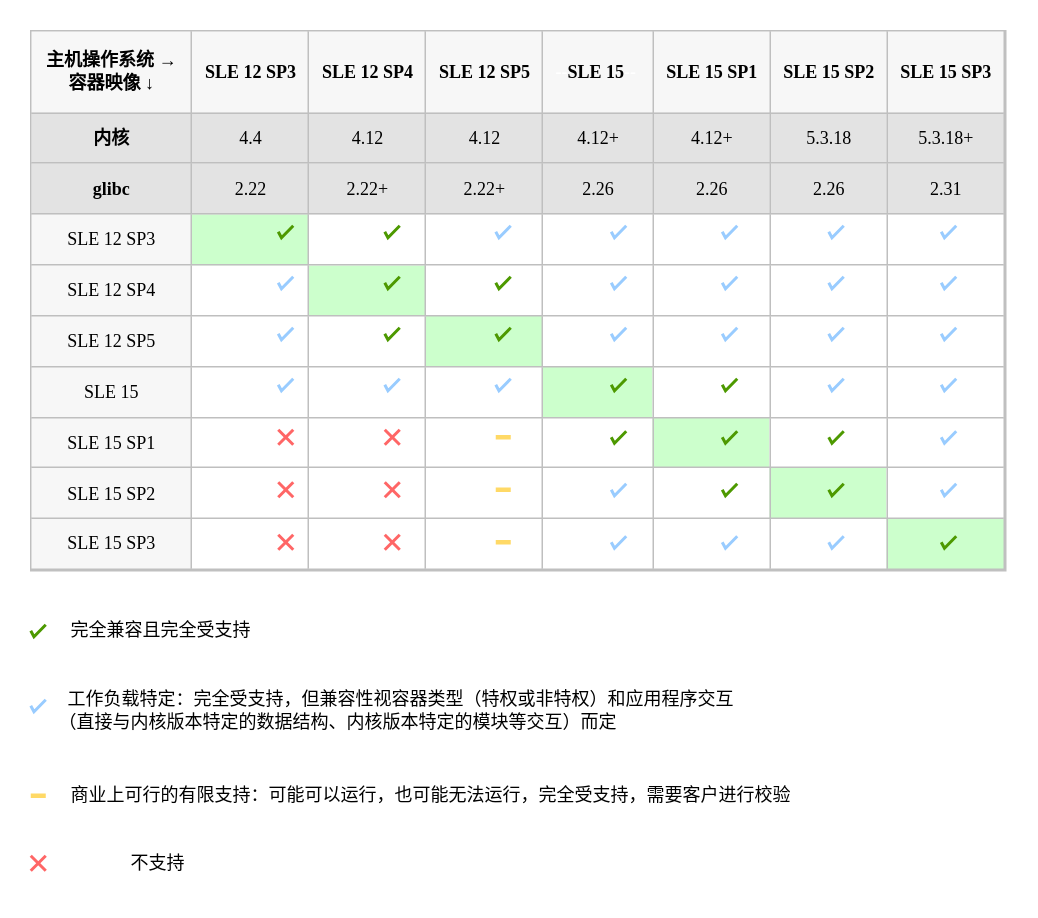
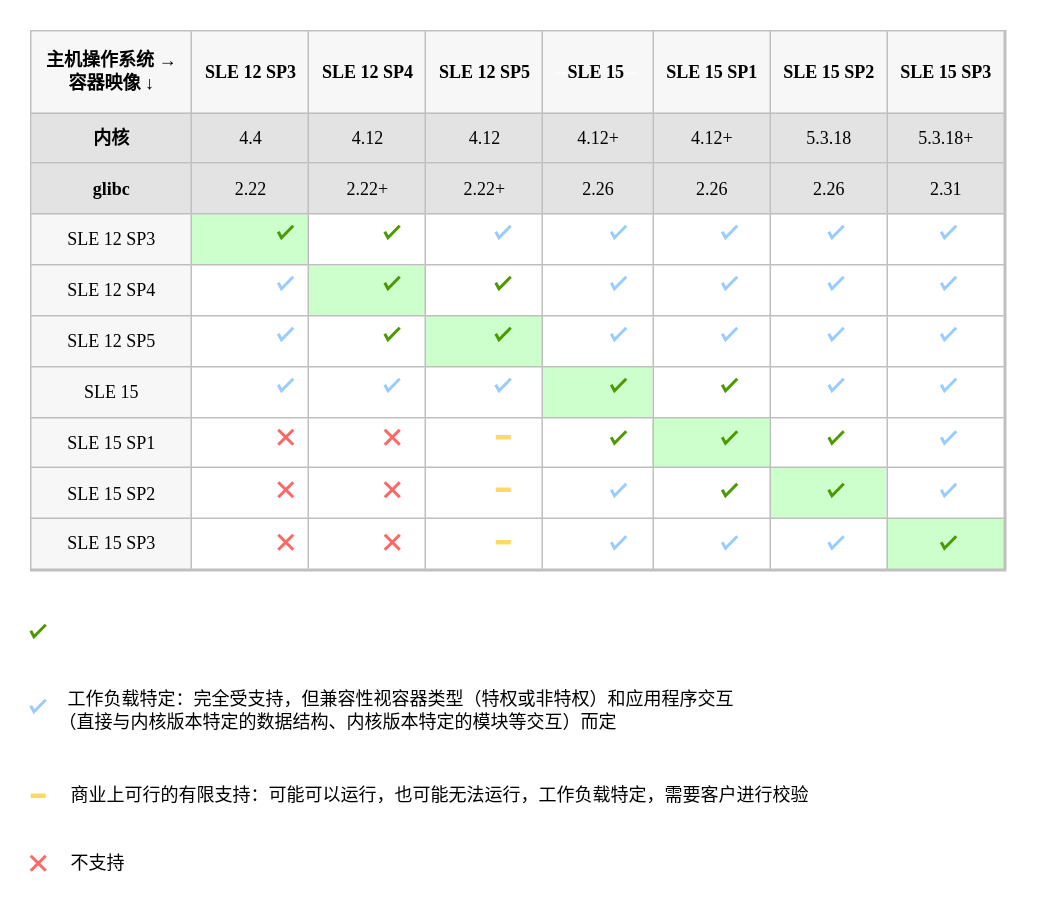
node "完全兼容且完全受支持": removed
node "商业上可行的有限支持：可能可以运行，也可能无法运行，完全受支持，需要客户进行校验": label "商业上可行的有限支持：可能可以运行，也可能无法运行，完全受支持，需要客户进行校验" -> "商业上可行的有限支持：可能可以运行，也可能无法运行，工作负载特定，需要客户进行校验"
node "不支持": moved (173, 863) -> (113, 863)
